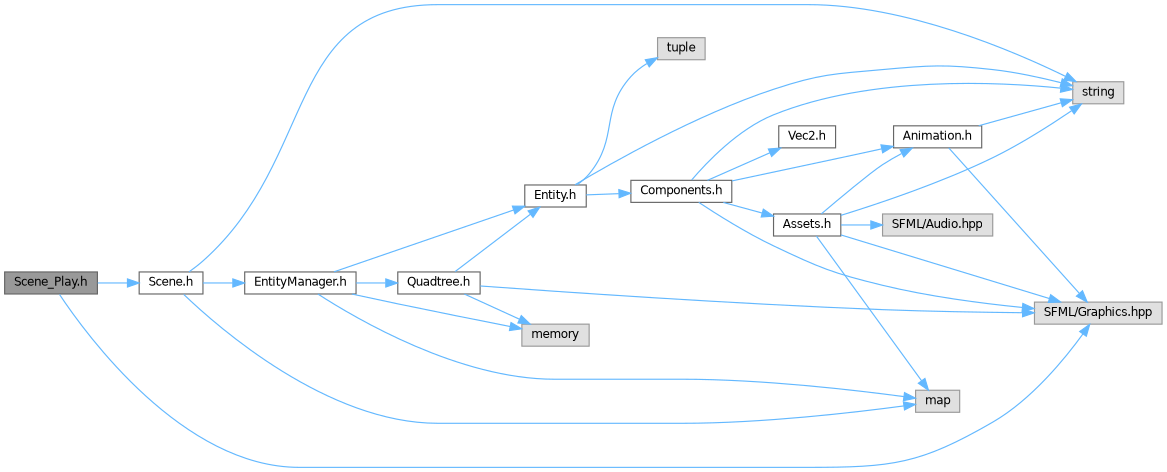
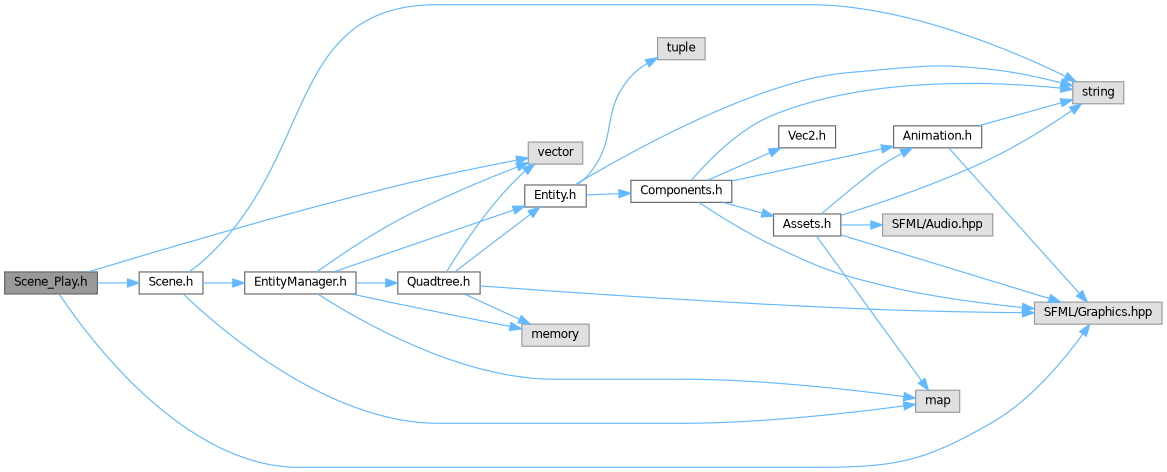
node "vector": added
